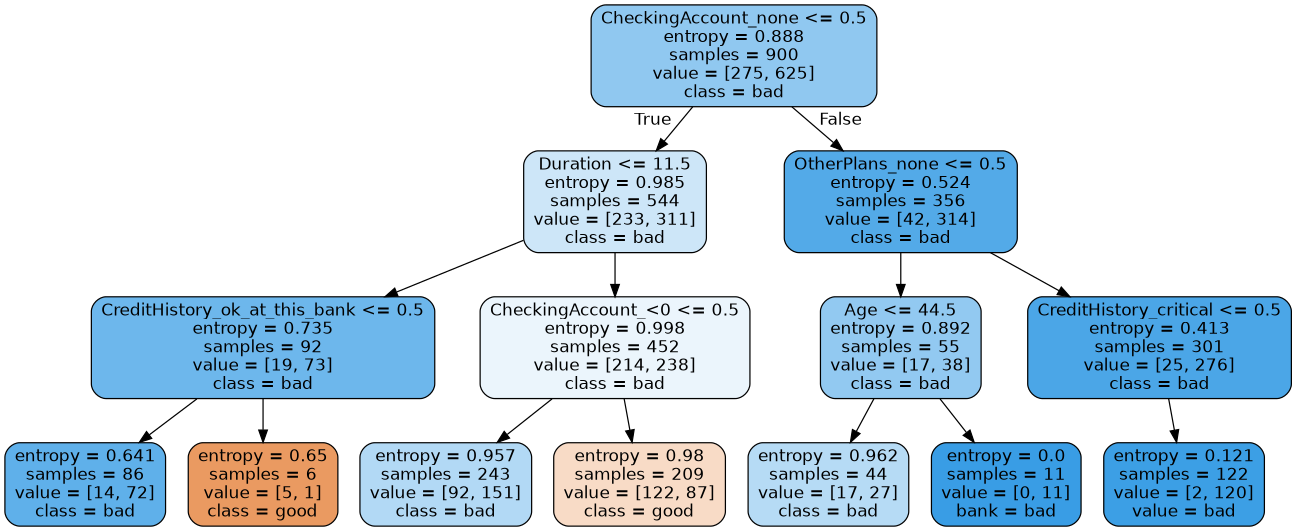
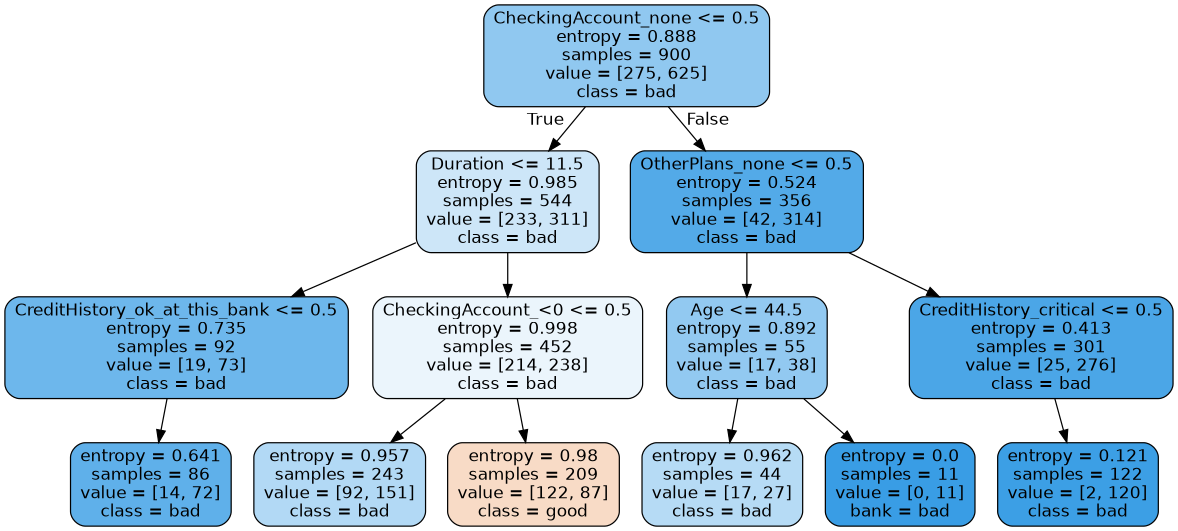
node "entropy = 0.65 samples = 6 value = [5, 1] class = good": removed
node "entropy = 0.121 samples = 122 value = [2, 120] value = bad": label "entropy = 0.121 samples = 122 value = [2, 120] value = bad" -> "entropy = 0.121 samples = 122 value = [2, 120] class = bad"
